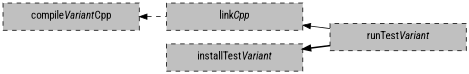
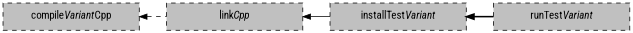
edge "runTest" -> "link": now "installTest" -> "link"
